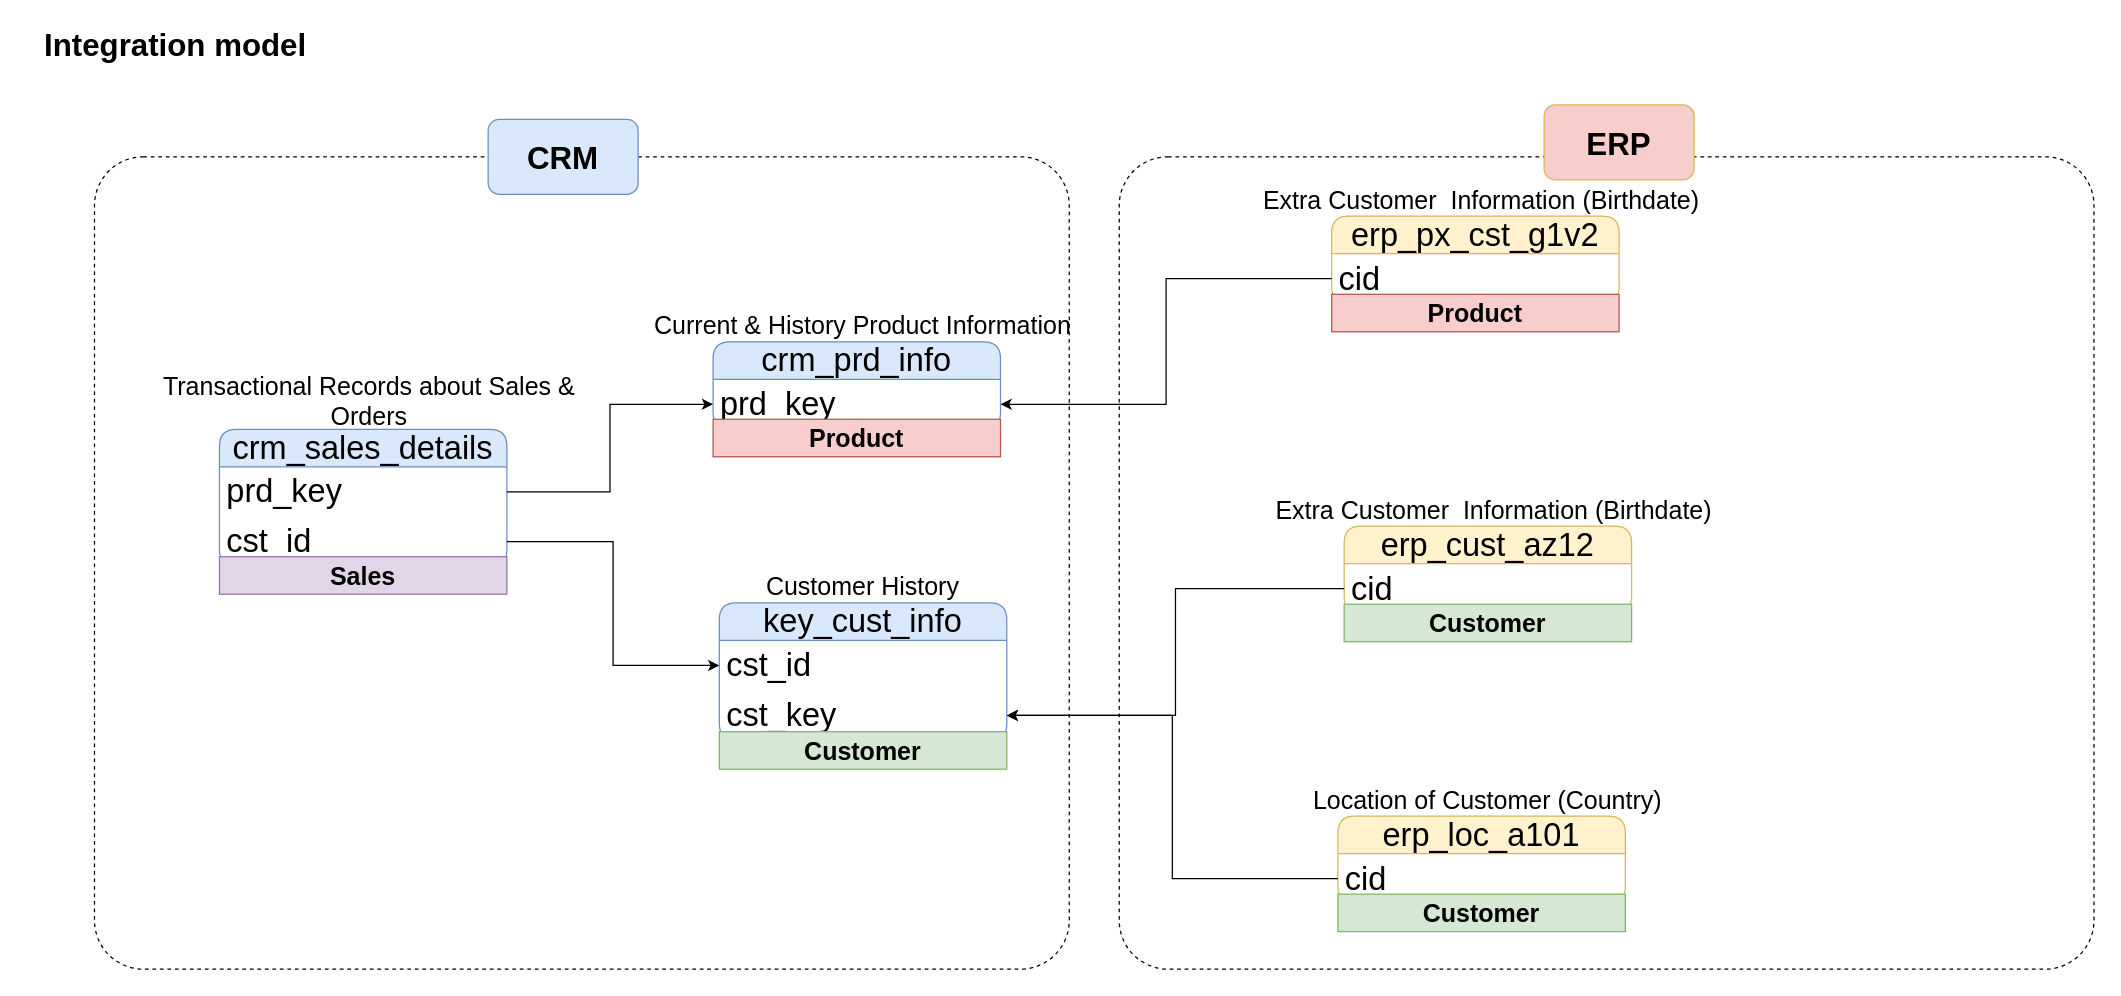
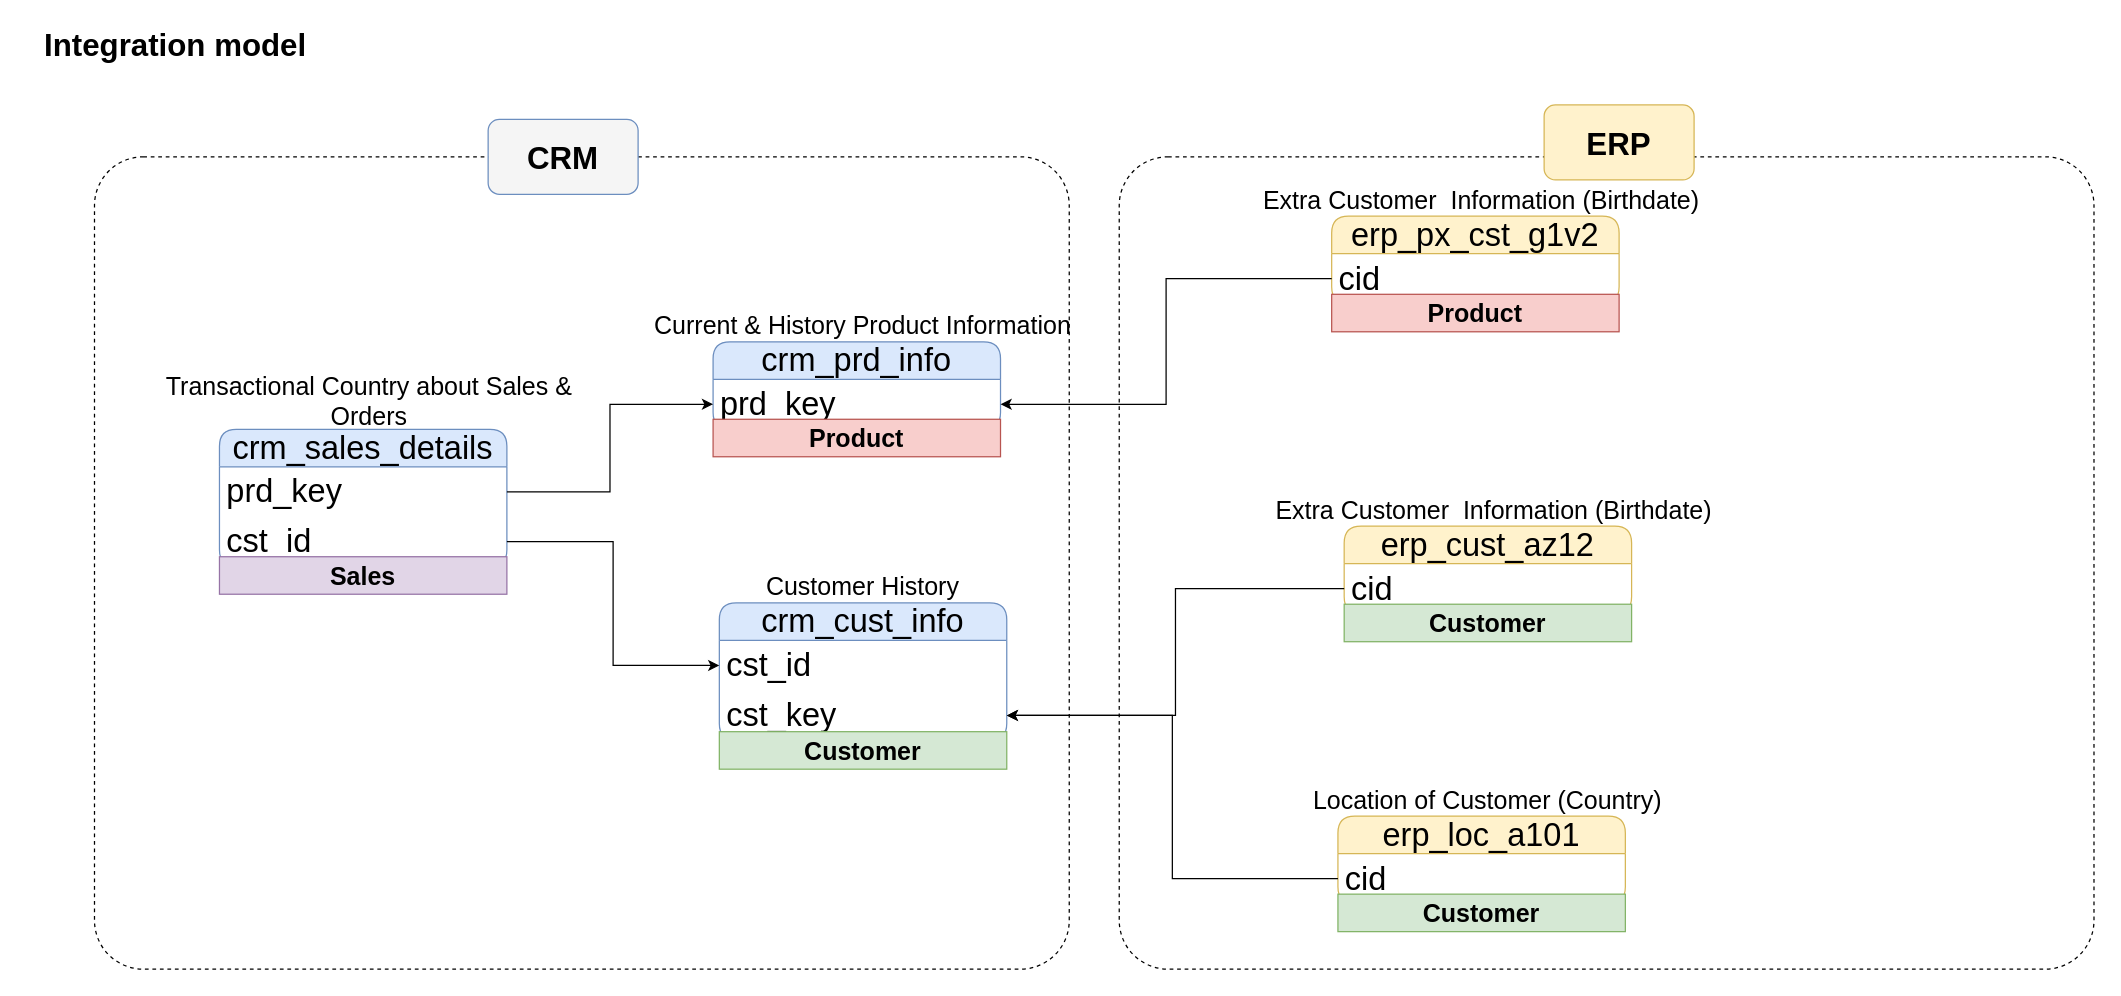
node "ERP": fillcolor #f8cecc -> #fff2cc
node "CRM": fillcolor #dae8fc -> #f5f5f5
node "Transactional Records about Sales & Orders": label "Transactional Records about Sales & Orders" -> "Transactional Country about Sales & Orders"
node "key_cust_info": label "key_cust_info" -> "crm_cust_info"
